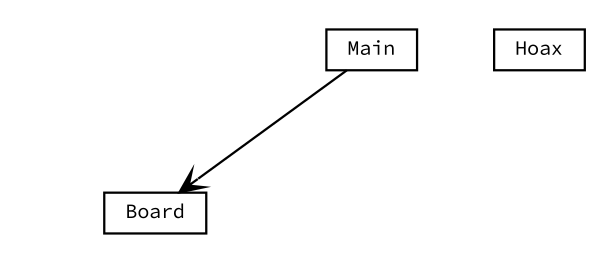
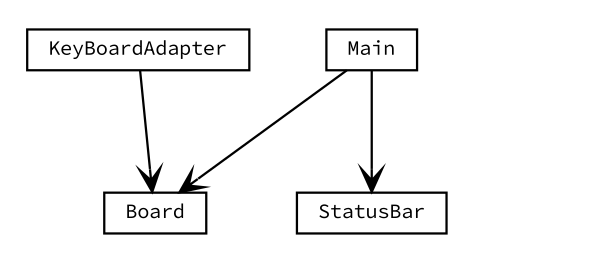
node "KeyBoardAdapter": added
node "Hoax": removed
node "StatusBar": added
